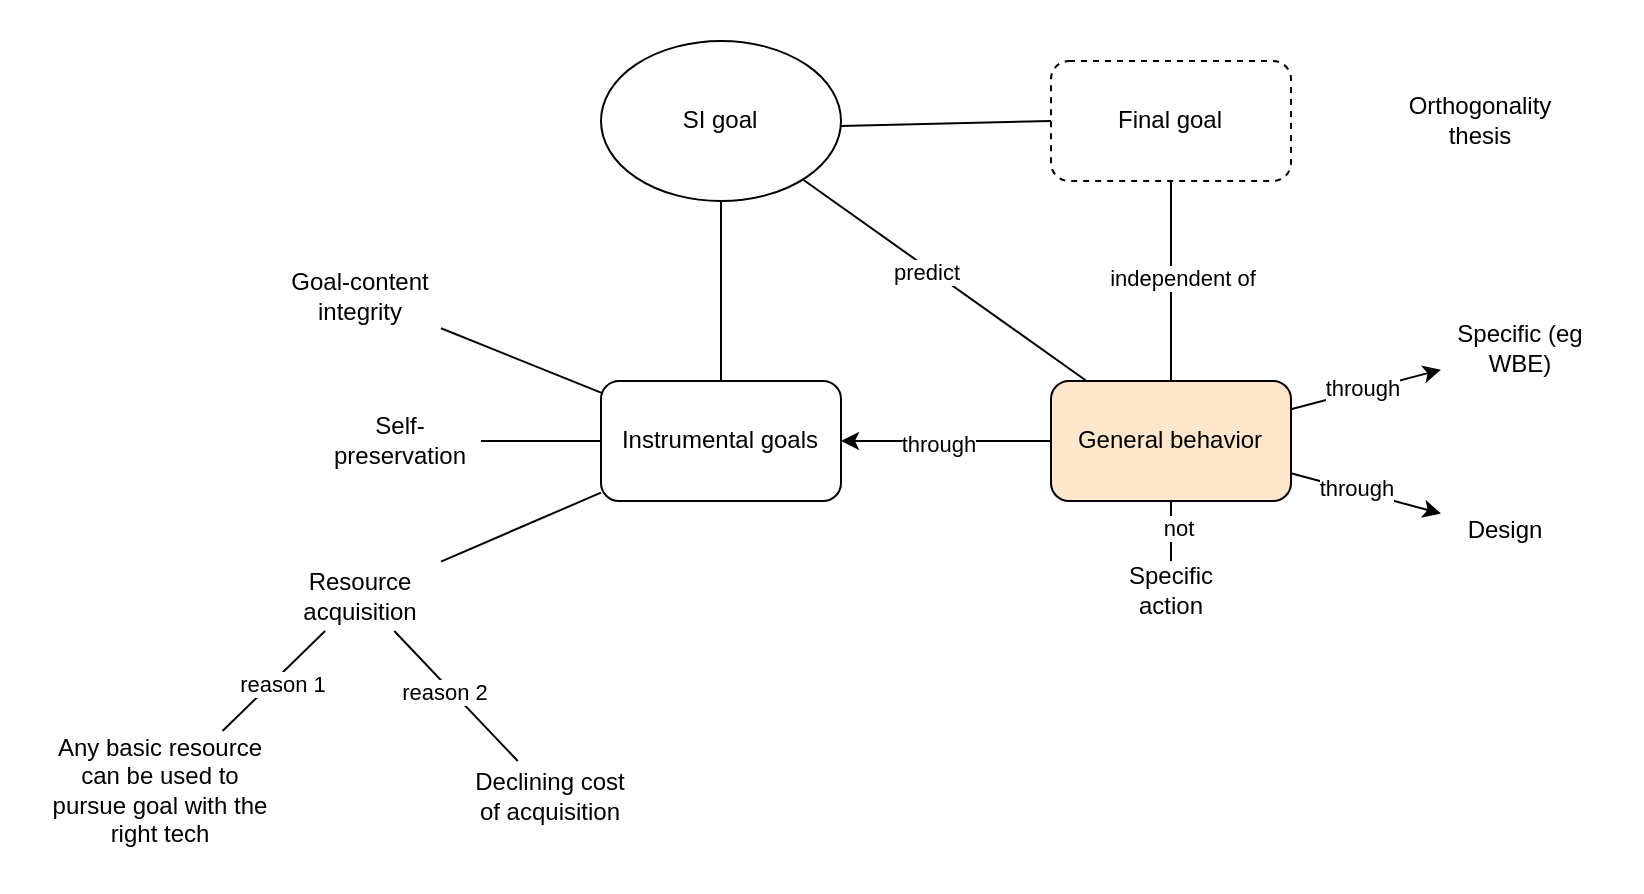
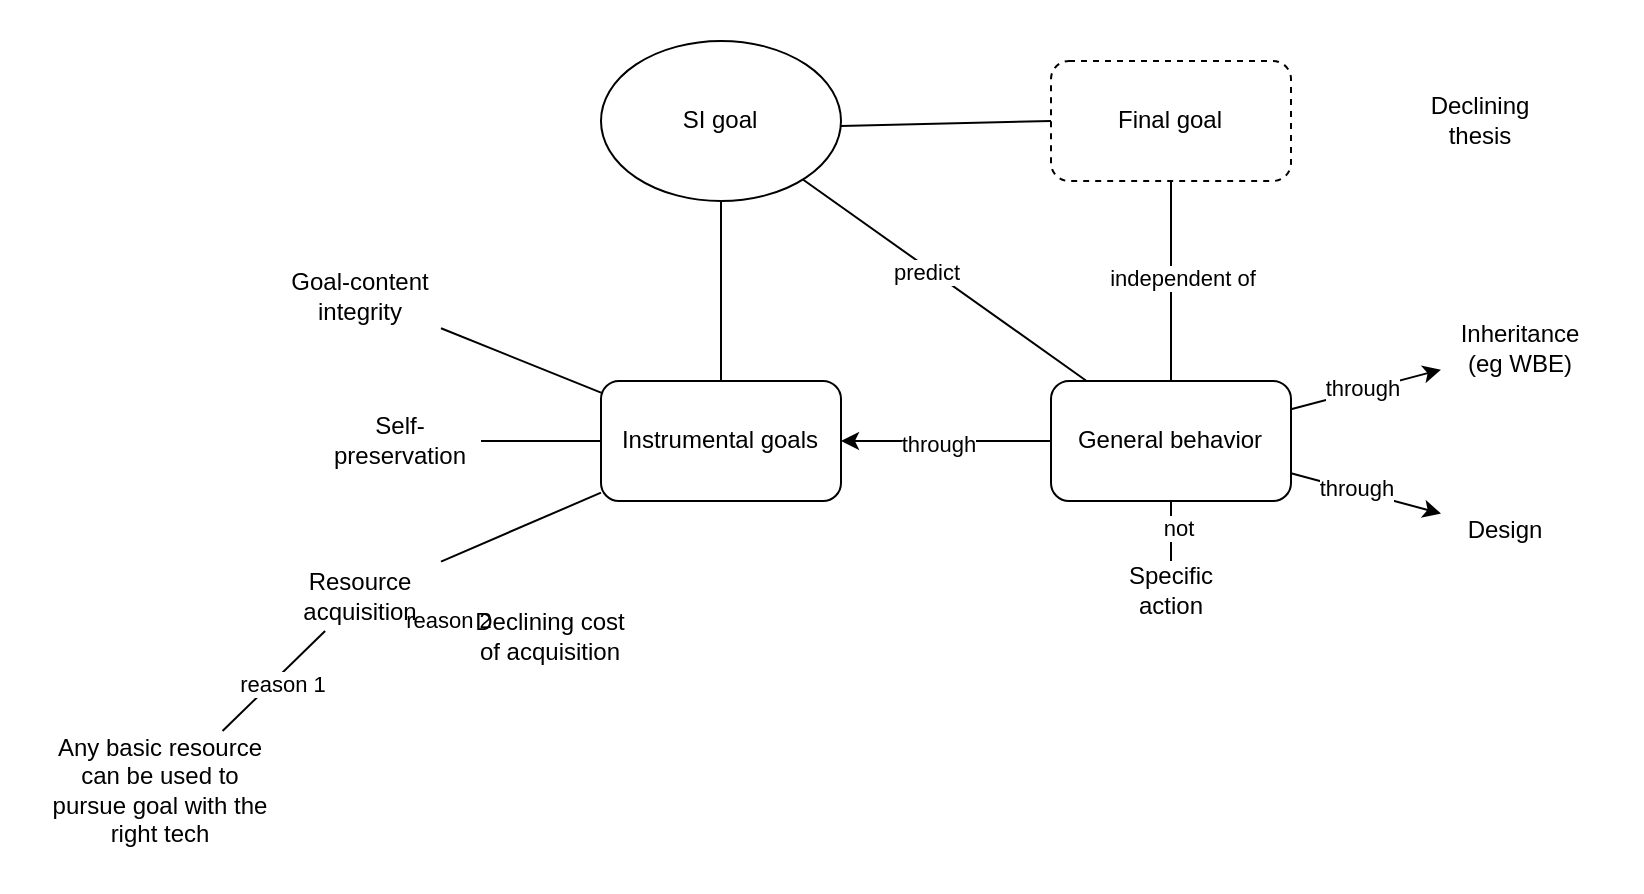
node "Orthogonality thesis": label "Orthogonality thesis" -> "Declining thesis"
node "Specific (eg WBE)": label "Specific (eg WBE)" -> "Inheritance (eg WBE)"
node "General behavior": fillcolor #ffe6cc -> #ffffff
node "Declining cost of acquisition": moved (551, 796) -> (551, 636)
